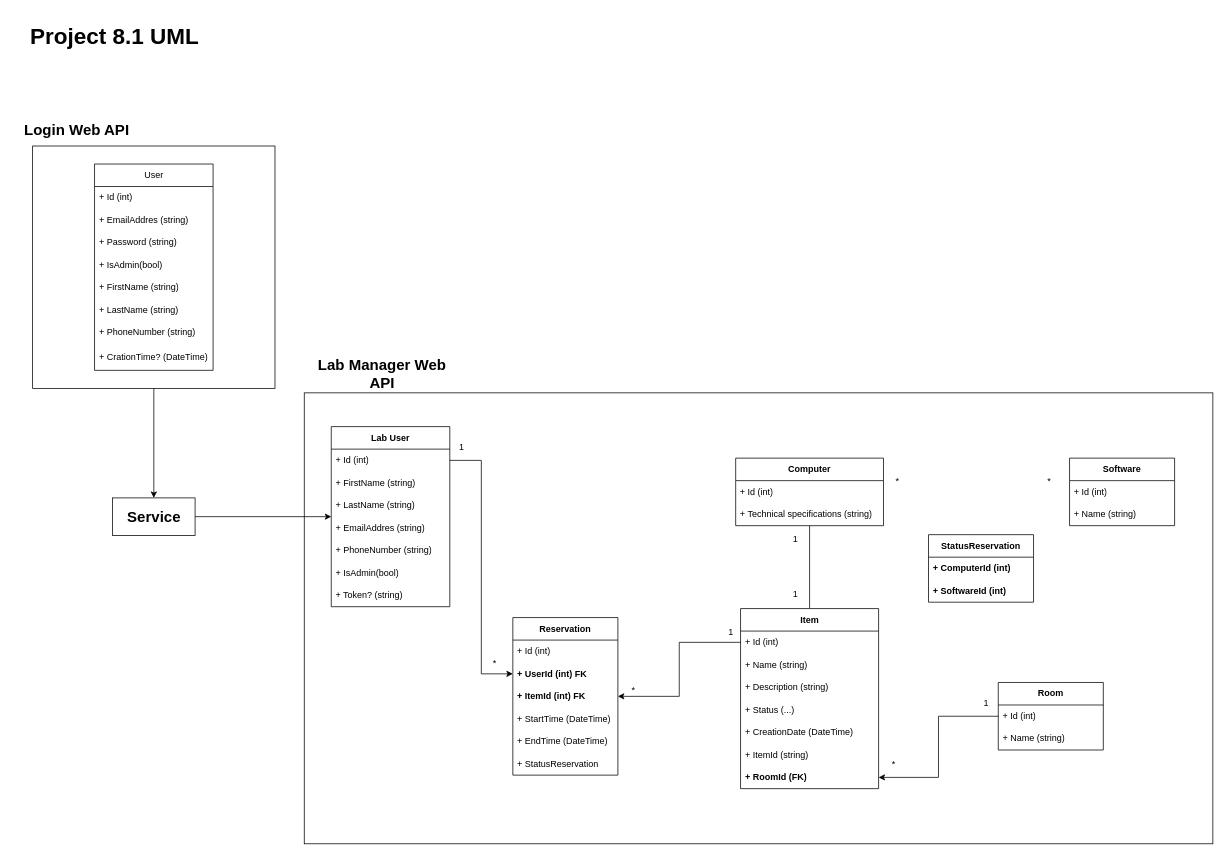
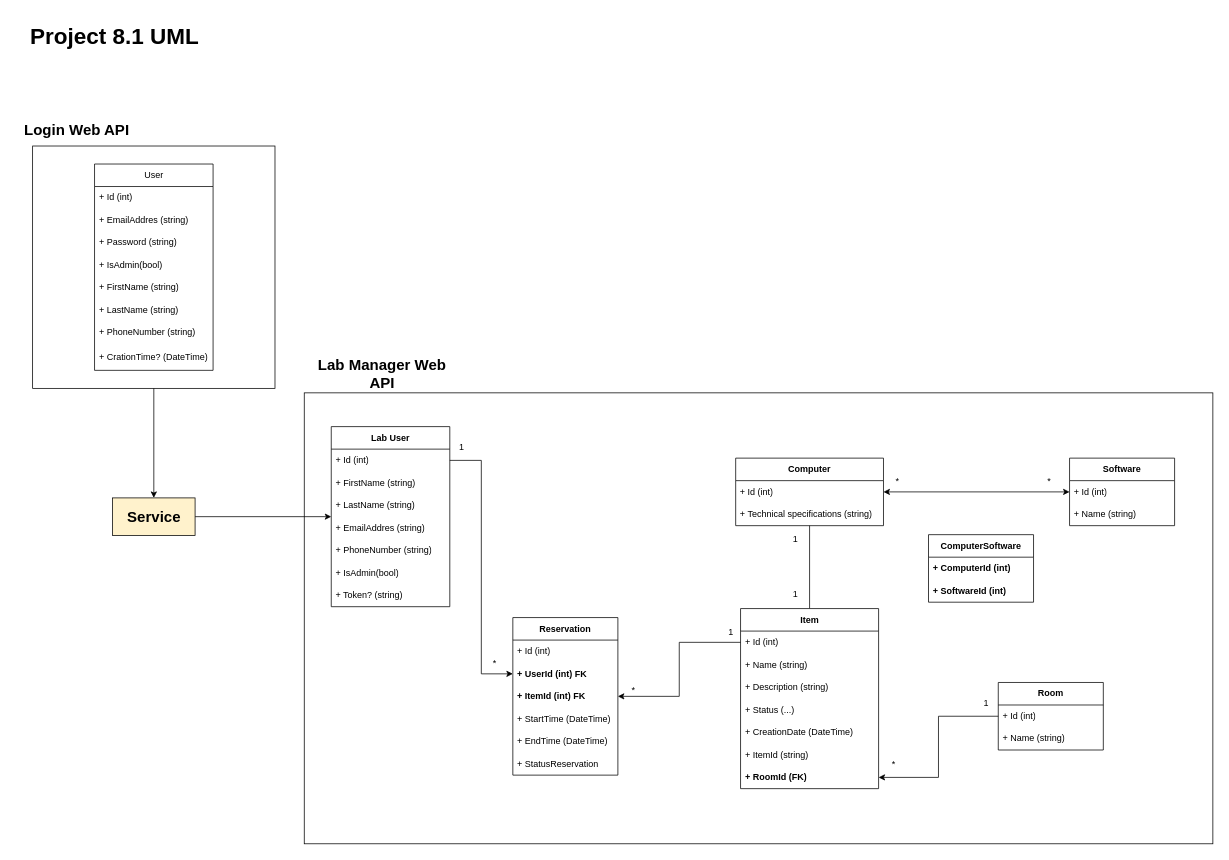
edge "Computer" -- "Software": added
node "Service": fillcolor #ffffff -> #fff2cc
node "StatusReservation": label "StatusReservation" -> "ComputerSoftware"
